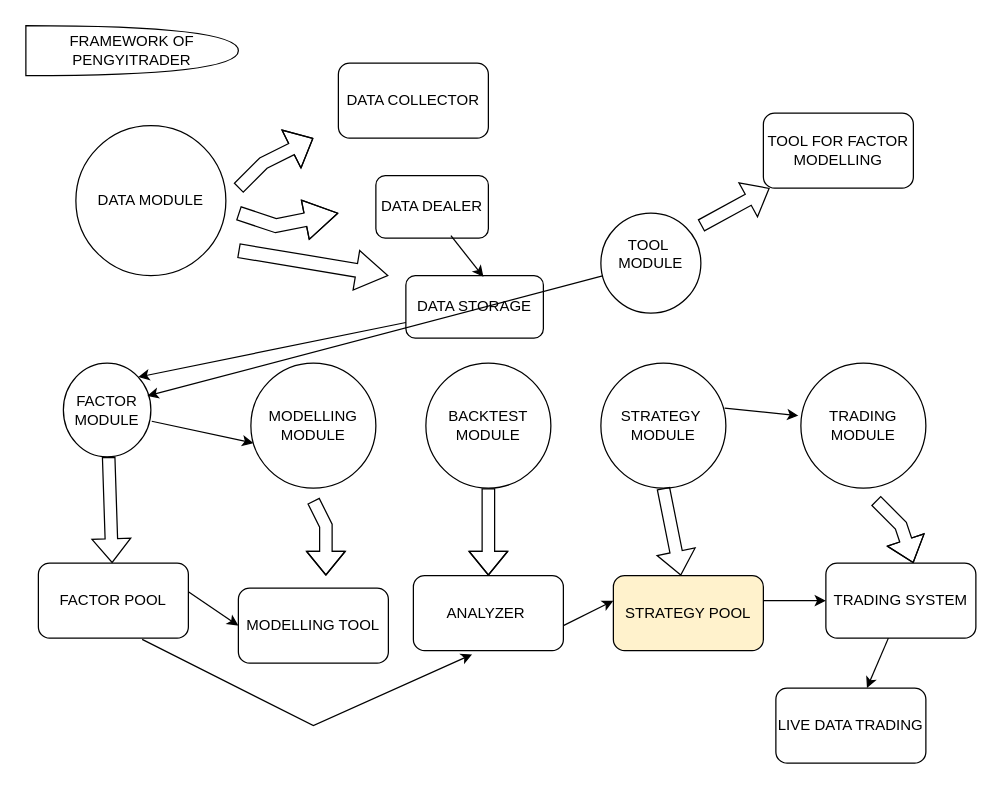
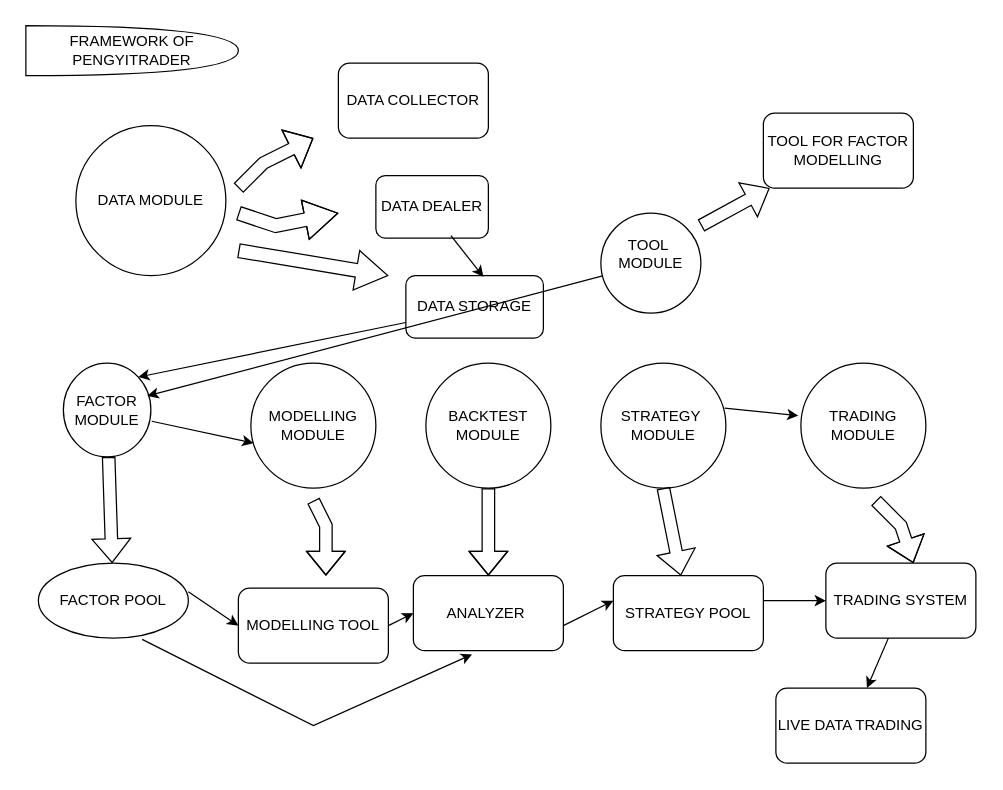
node "FACTOR POOL": shape rounded rectangle -> ellipse
node "STRATEGY POOL": fillcolor #fff2cc -> #ffffff
edge "MODELLING TOOL" -> "ANALYZER": added
